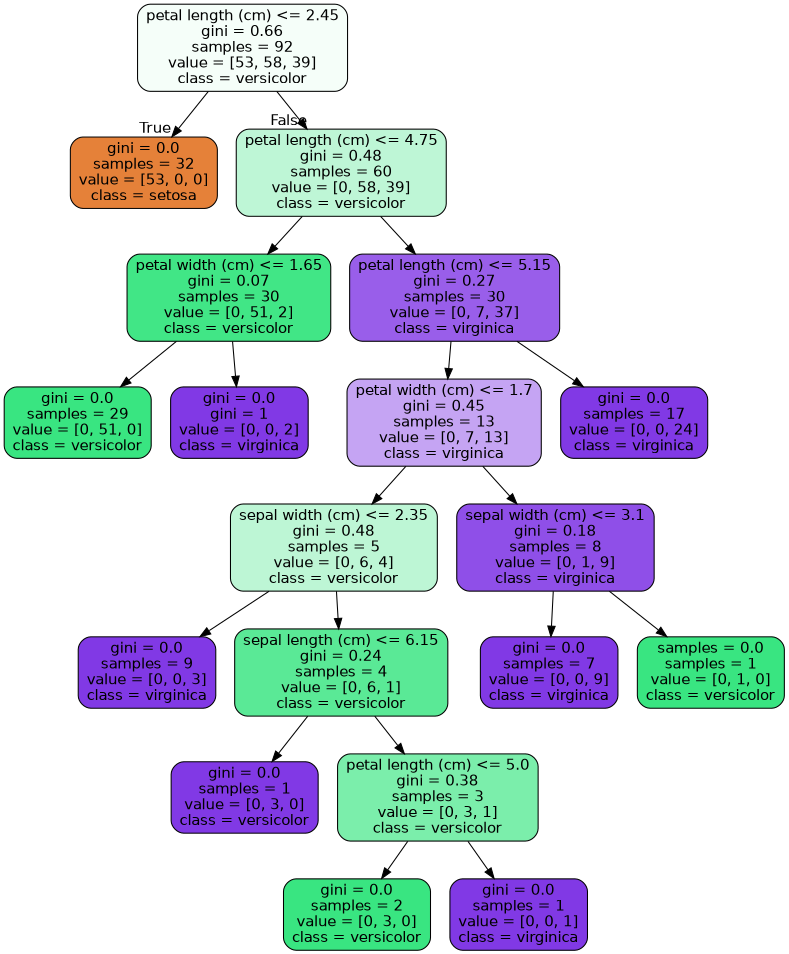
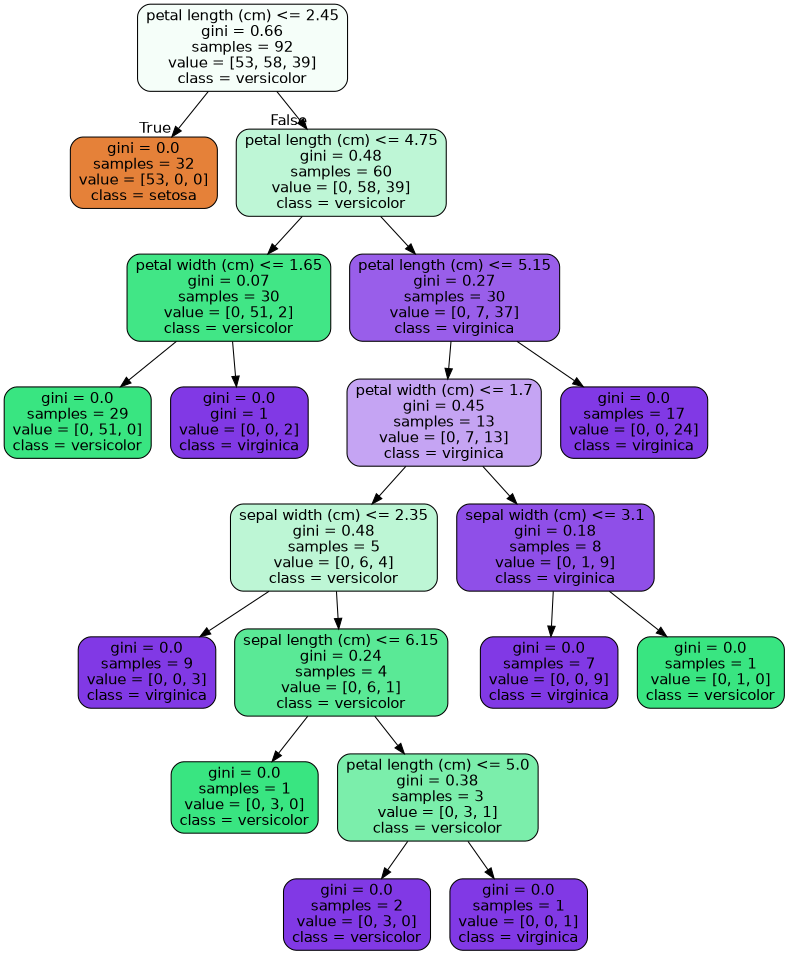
node "samples = 0.0 samples = 1 value = [0, 1, 0] class = versicolor": label "samples = 0.0 samples = 1 value = [0, 1, 0] class = versicolor" -> "gini = 0.0 samples = 1 value = [0, 1, 0] class = versicolor"
node "gini = 0.0 samples = 1 value = [0, 3, 0] class = versicolor": fillcolor #8139e5 -> #39e581
node "gini = 0.0 samples = 2 value = [0, 3, 0] class = versicolor": fillcolor #39e581 -> #8139e5
